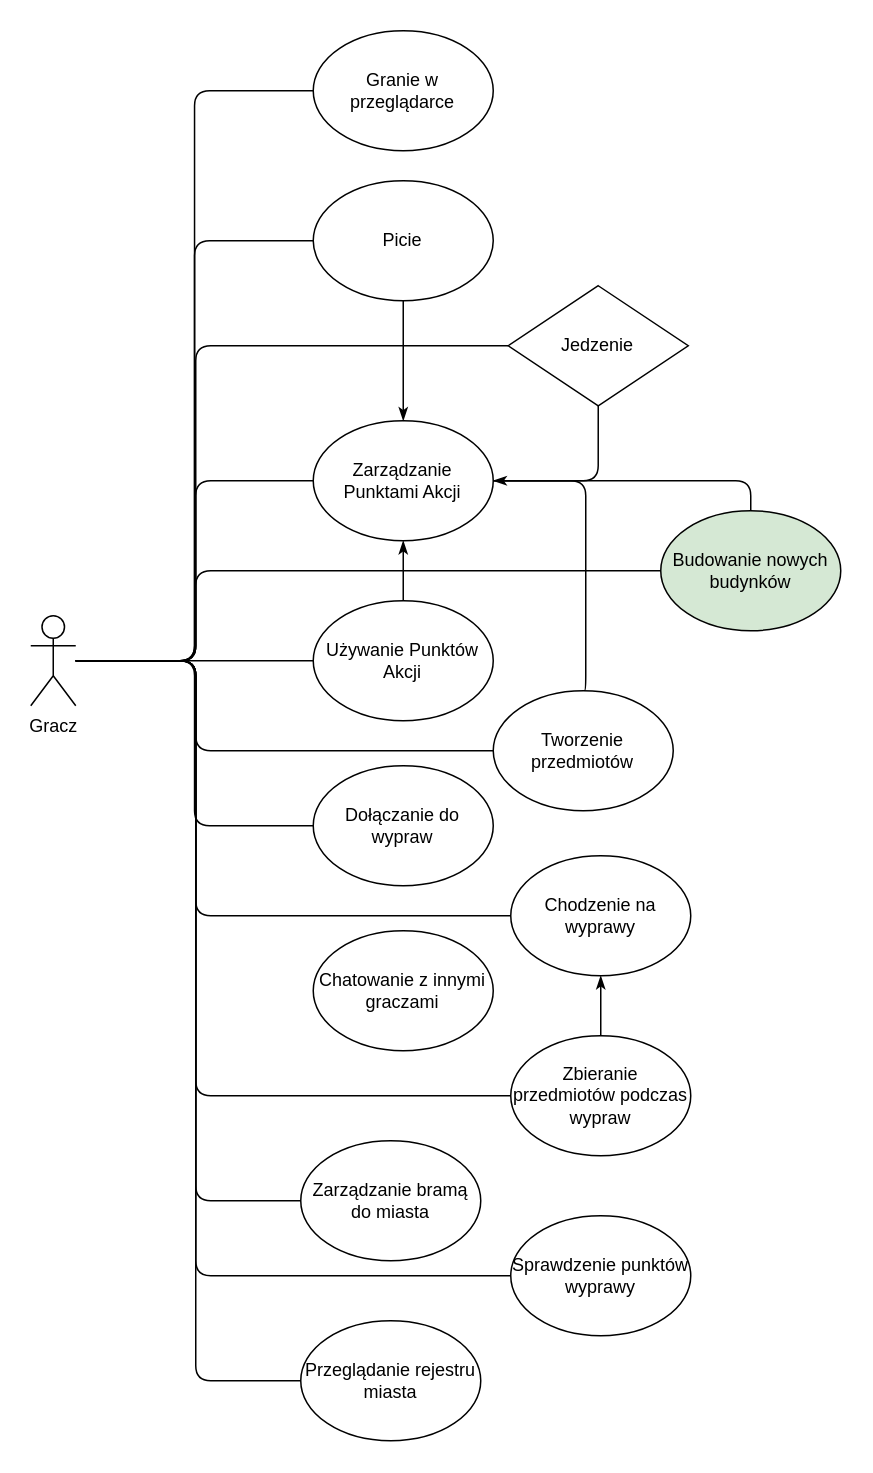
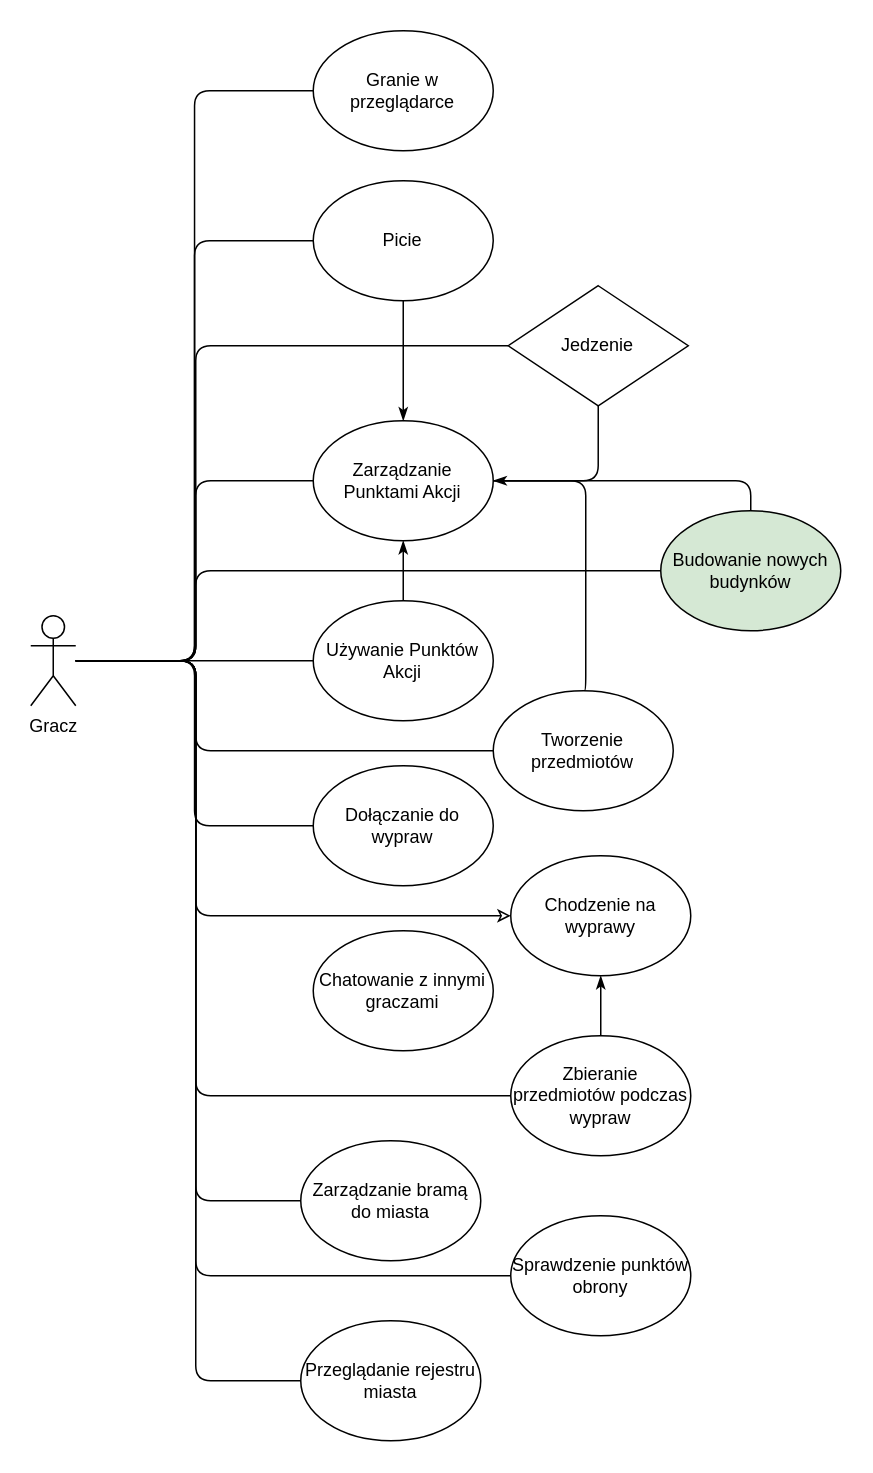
edge "Gracz" -- "Chodzenie na wyprawy": arrowhead none -> classic
node "Sprawdzenie punktów wyprawy": label "Sprawdzenie punktów wyprawy" -> "Sprawdzenie punktów obrony"
